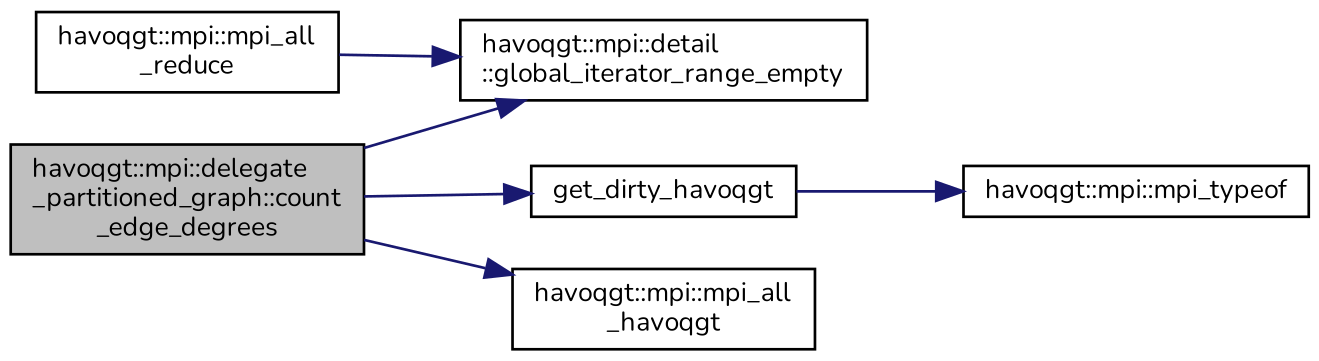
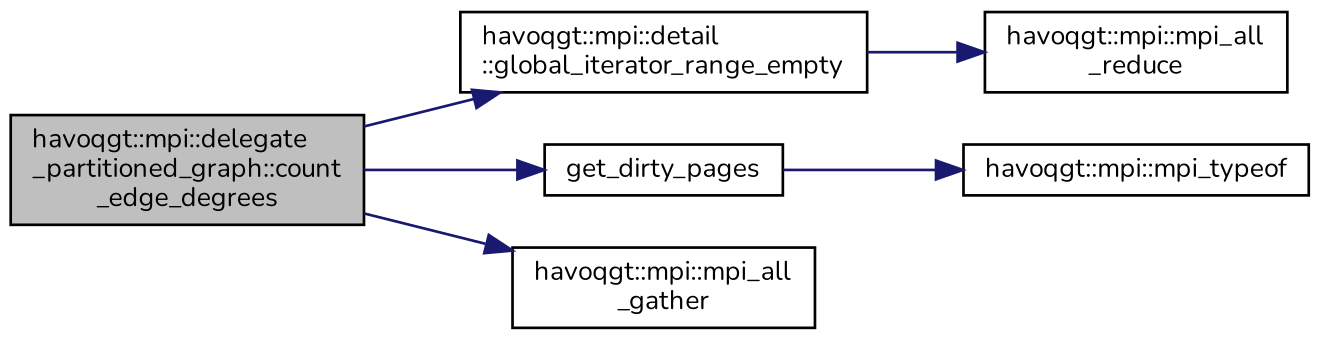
edge "havoqgt::mpi::mpi_all _reduce" -> "havoqgt::mpi::detail ::global_iterator_range_empty": reversed
node "get_dirty_havoqgt": label "get_dirty_havoqgt" -> "get_dirty_pages"
node "havoqgt::mpi::mpi_all _havoqgt": label "havoqgt::mpi::mpi_all _havoqgt" -> "havoqgt::mpi::mpi_all _gather"
